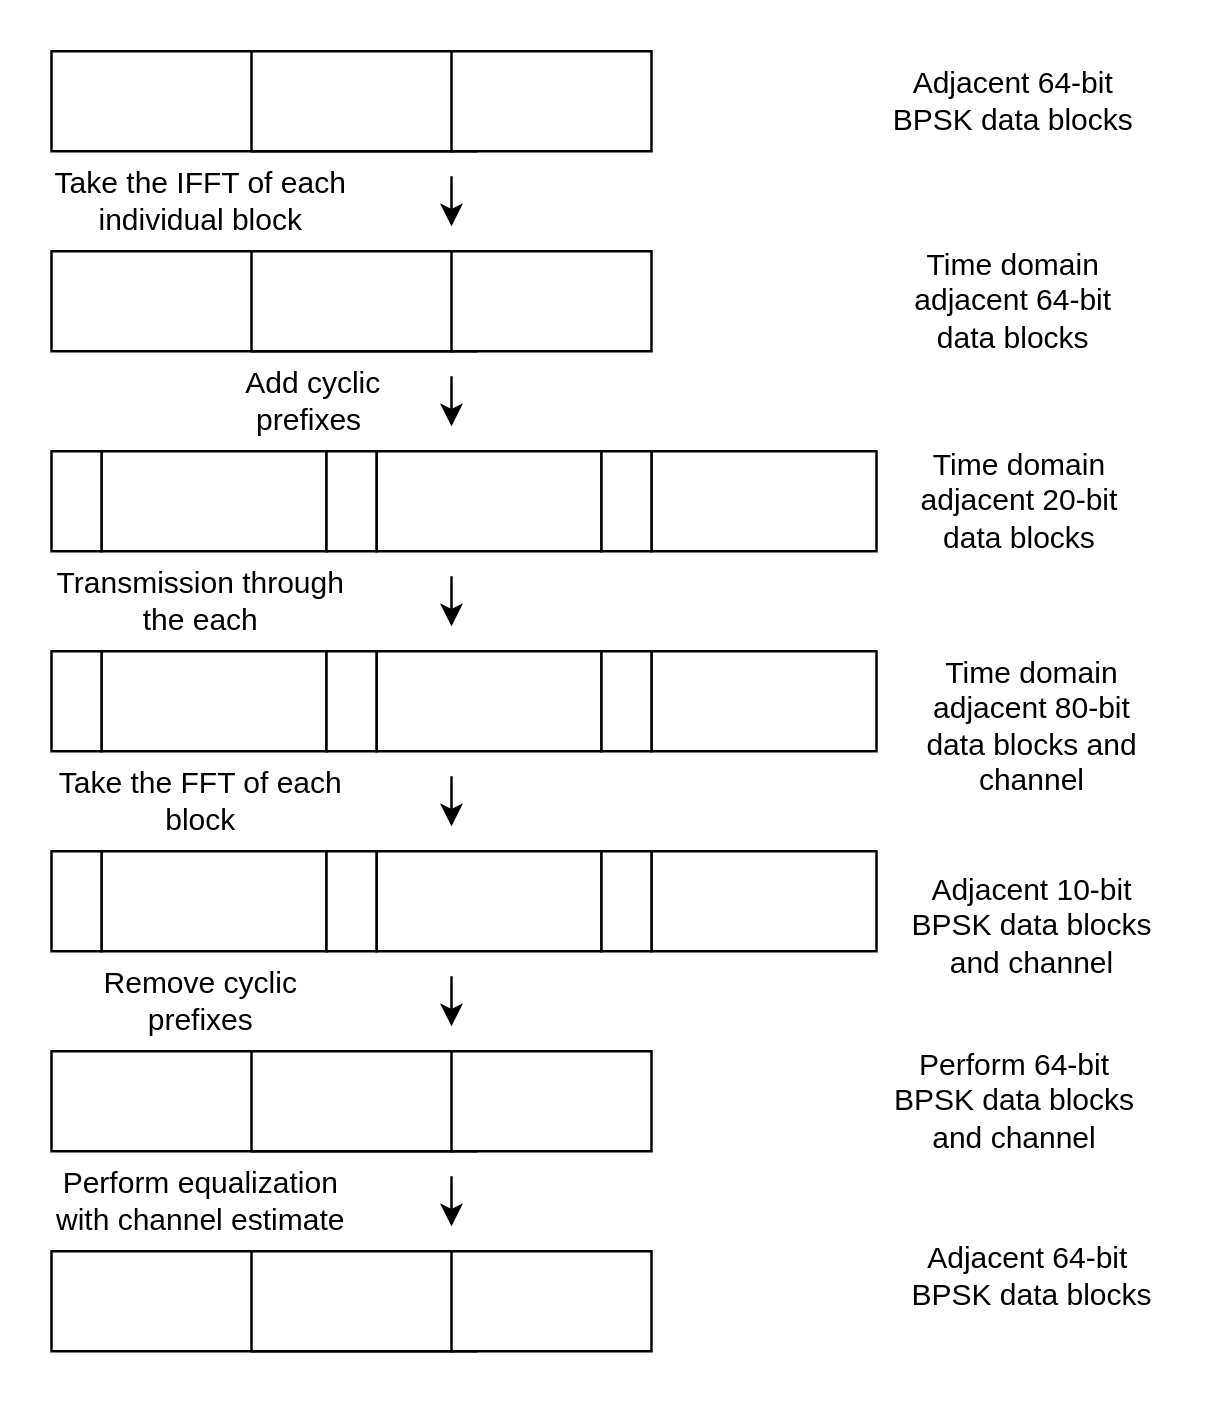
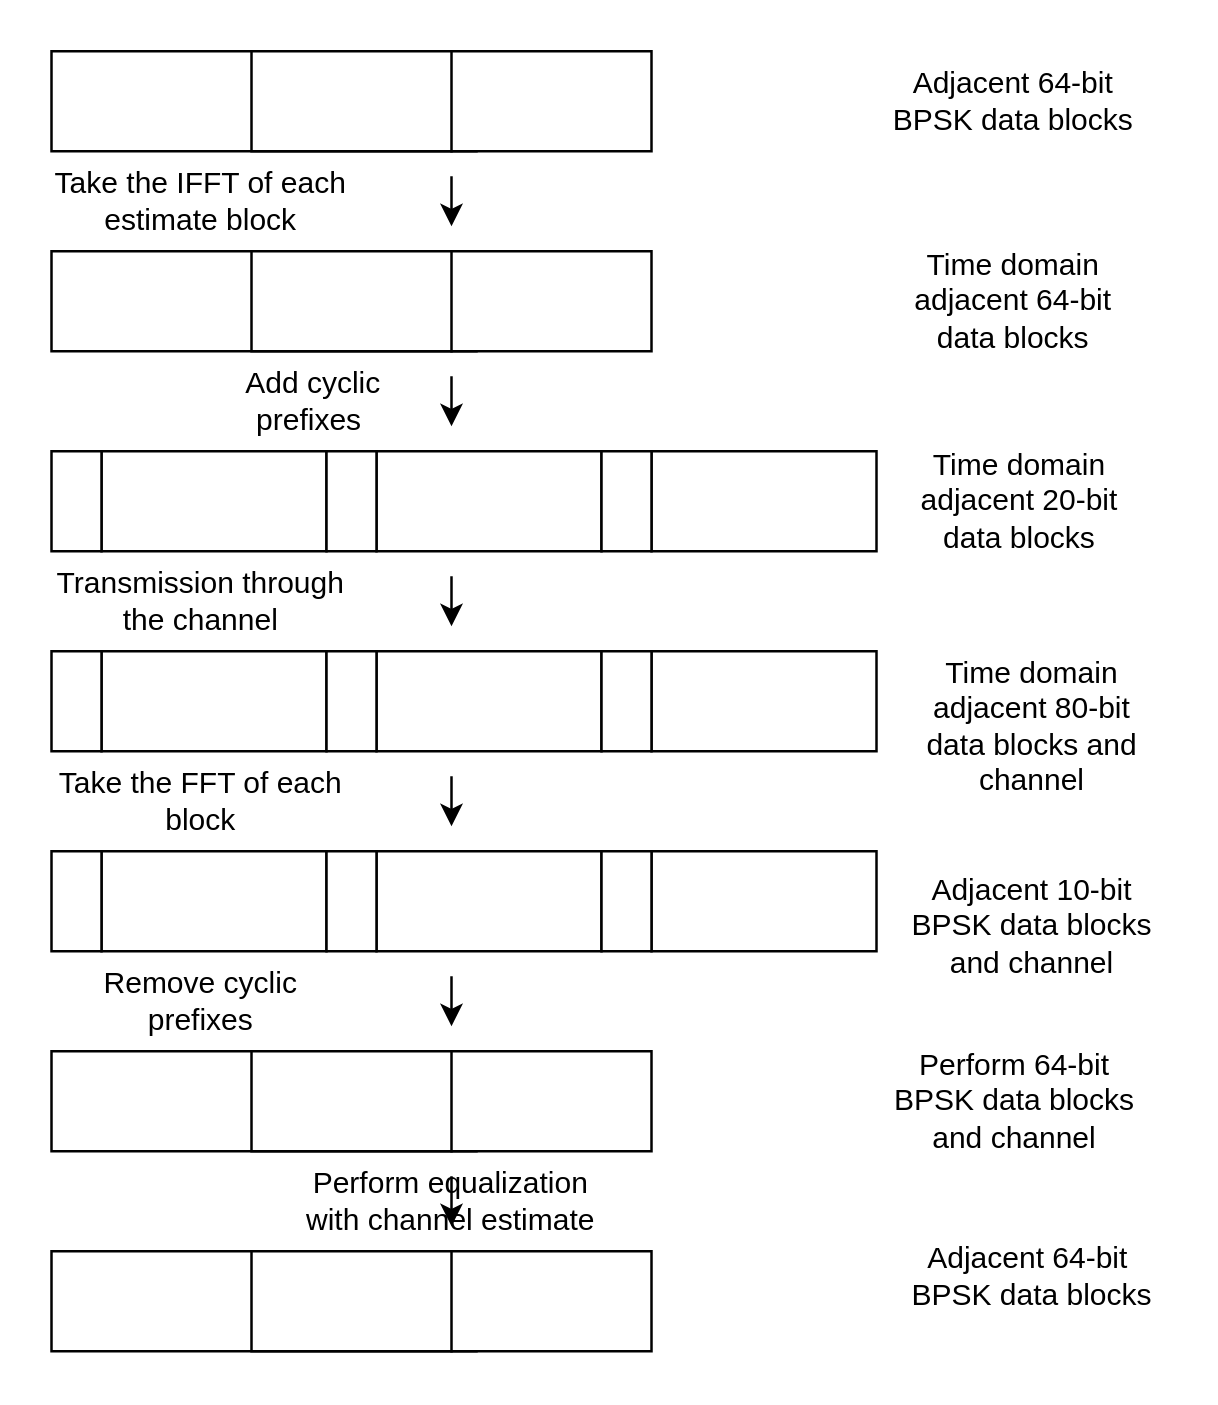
node "Take the IFFT of each individual block": label "Take the IFFT of each individual block" -> "Take the IFFT of each estimate block"
node "Transmission through the each": label "Transmission through the each" -> "Transmission through the channel"
node "Perform equalization with channel estimate": moved (201, 1201) -> (451, 1201)
